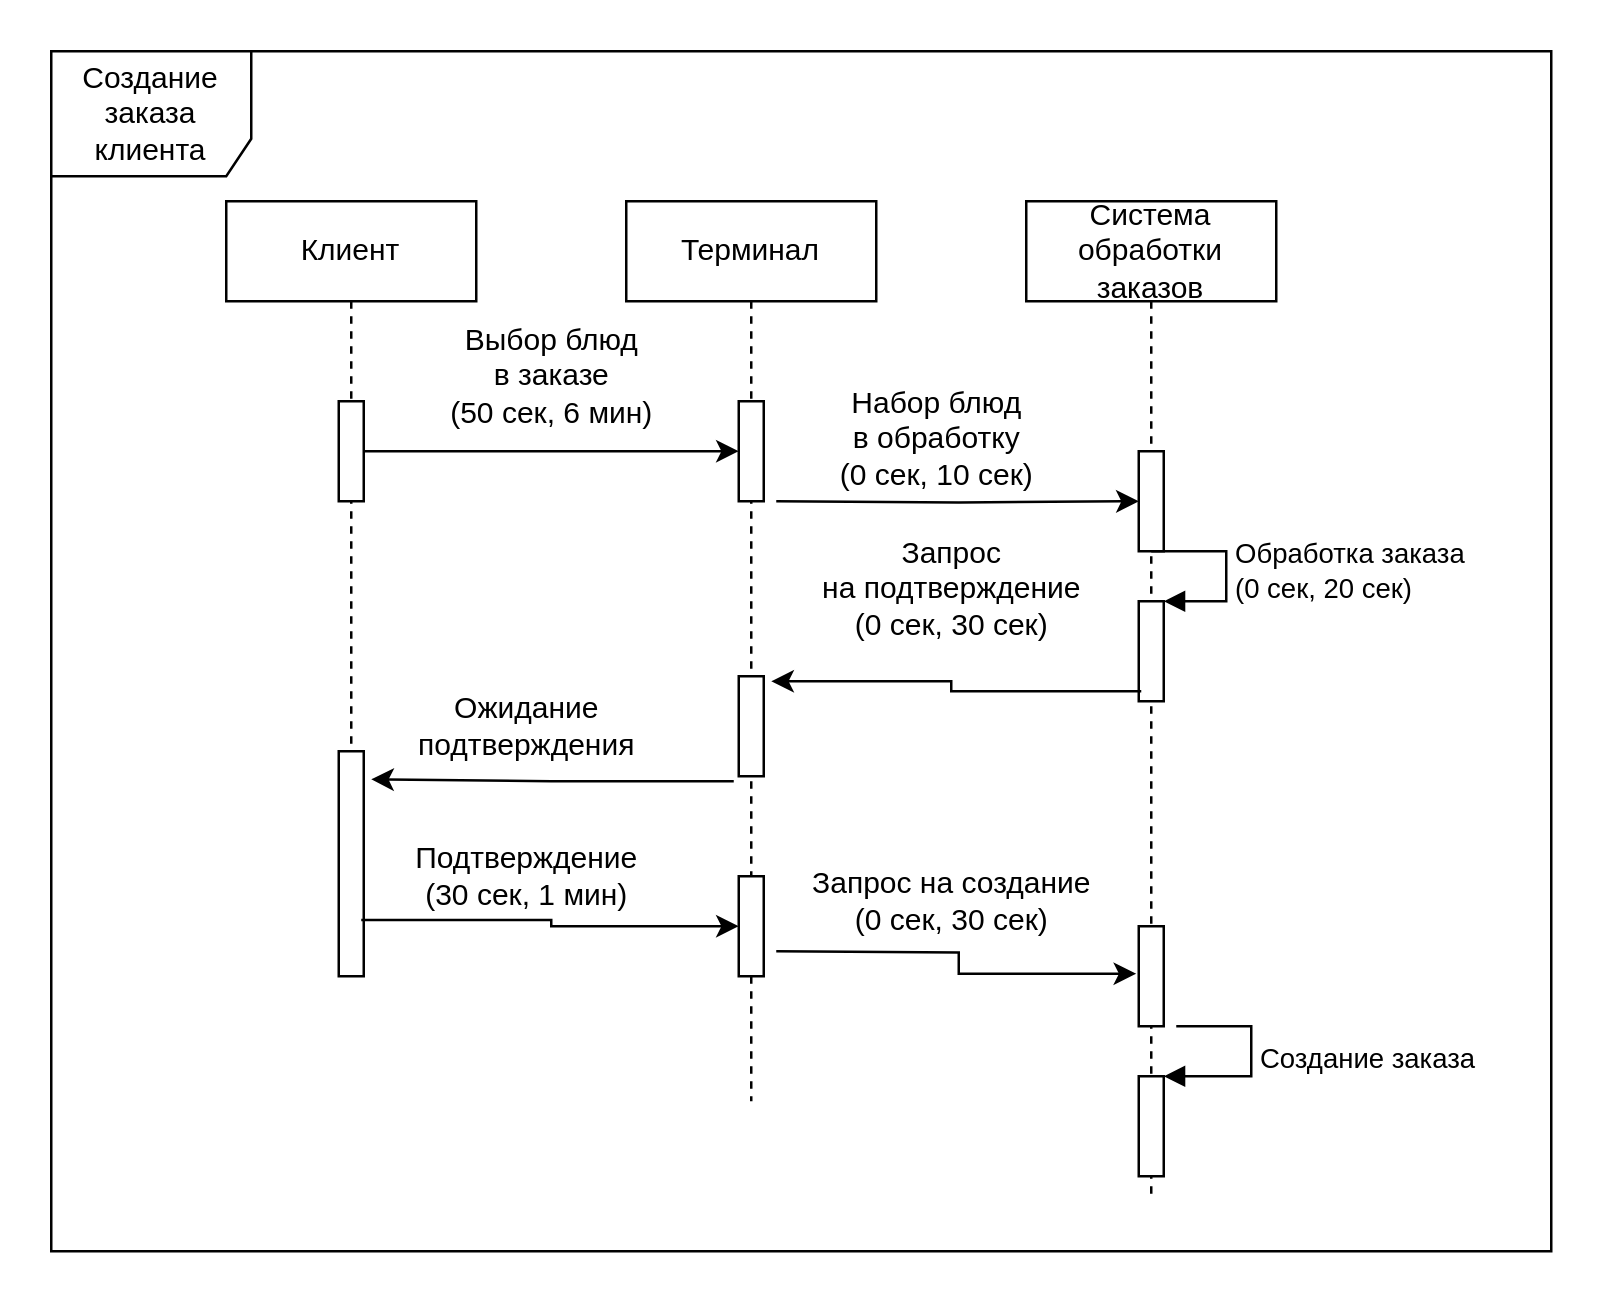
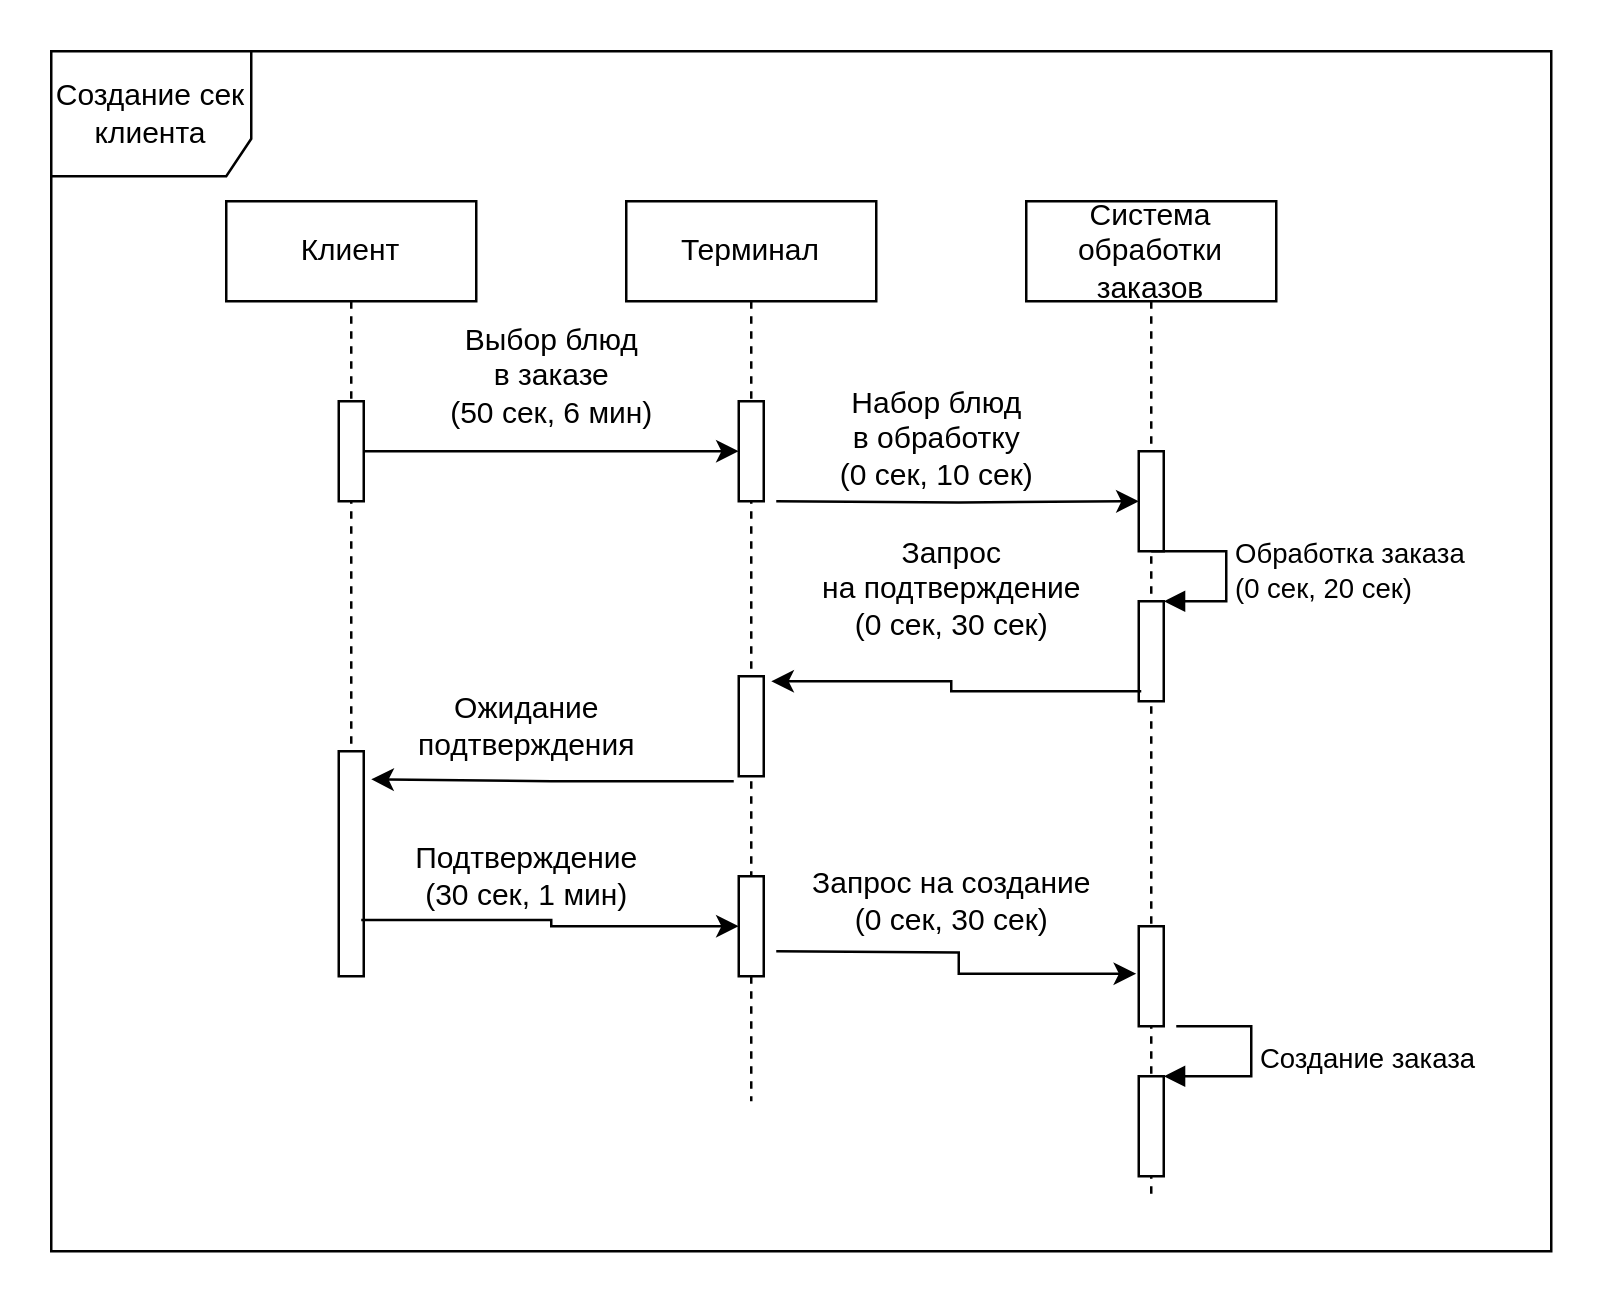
node "Создание заказа клиента": label "Создание заказа клиента" -> "Создание сек клиента"
